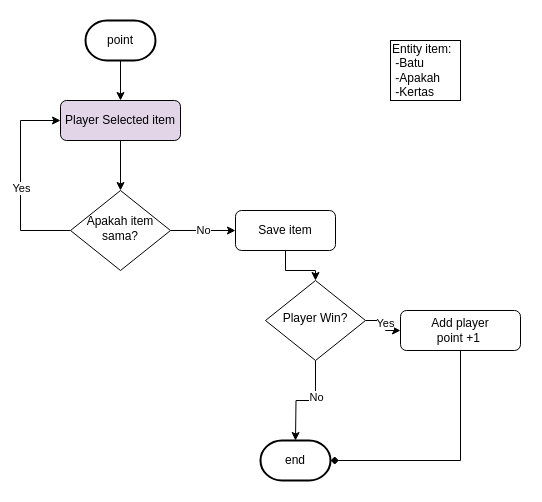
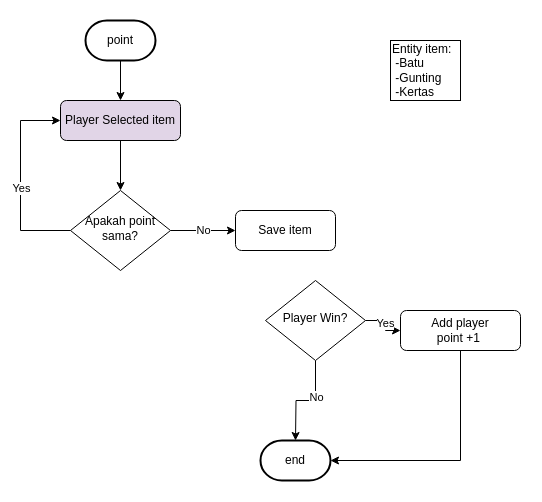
node "Entity item: -Batu -Apakah -Kertas": label "Entity item: -Batu -Apakah -Kertas" -> "Entity item: -Batu -Gunting -Kertas"
node "Apakah item sama?": label "Apakah item sama?" -> "Apakah point sama?"
edge "Save item" -> "Player Win?": removed
edge "Add player point +1" -> "end": arrowhead diamond -> classic
